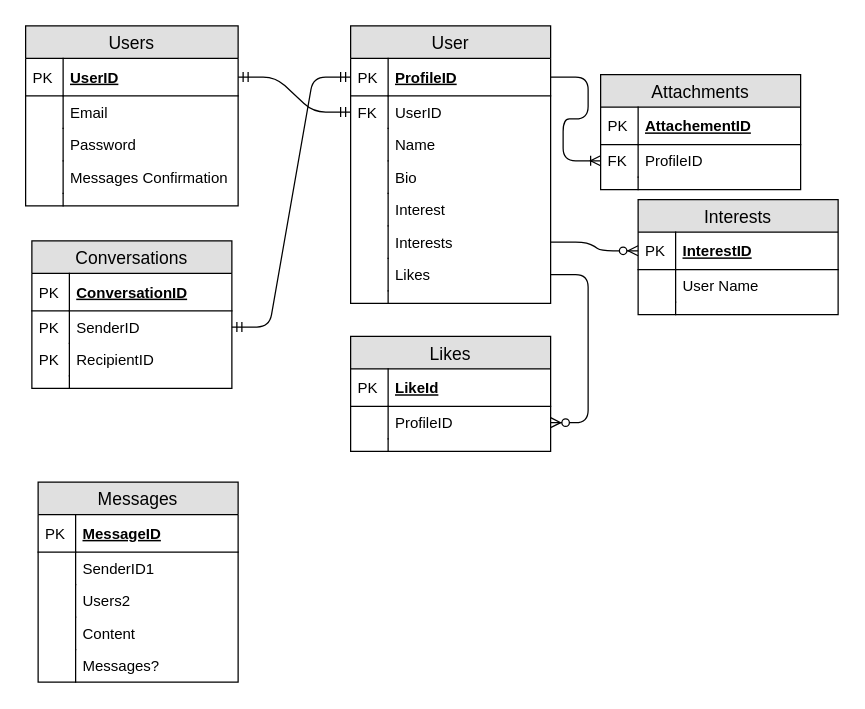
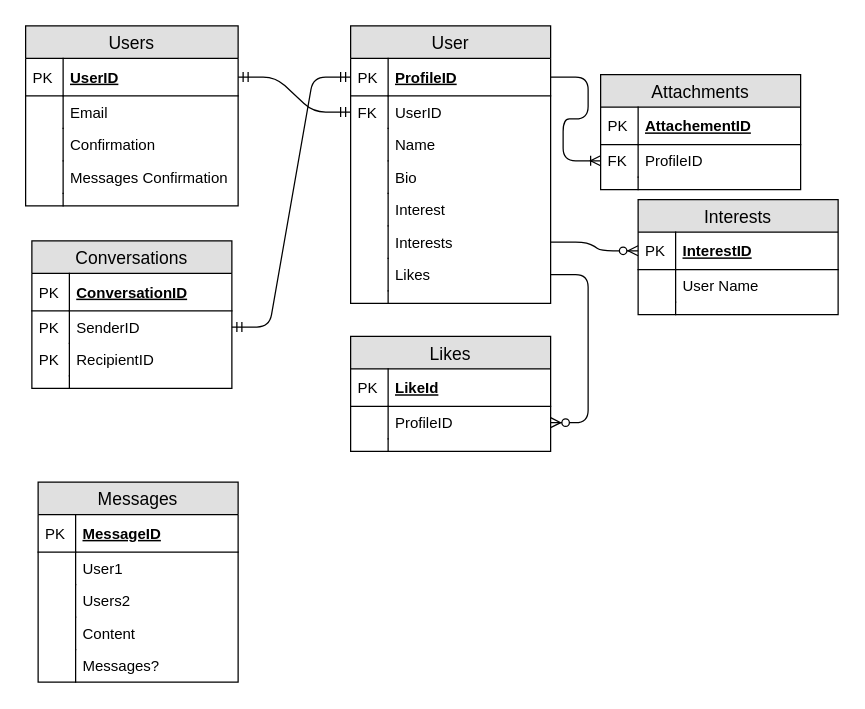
node "Password": label "Password" -> "Confirmation"
node "SenderID1": label "SenderID1" -> "User1"
